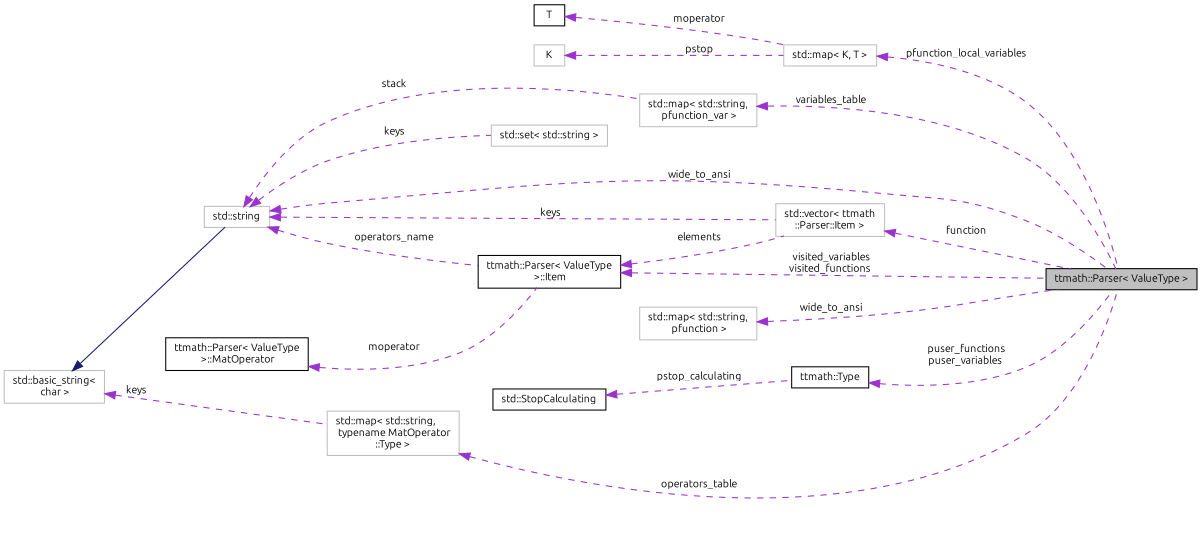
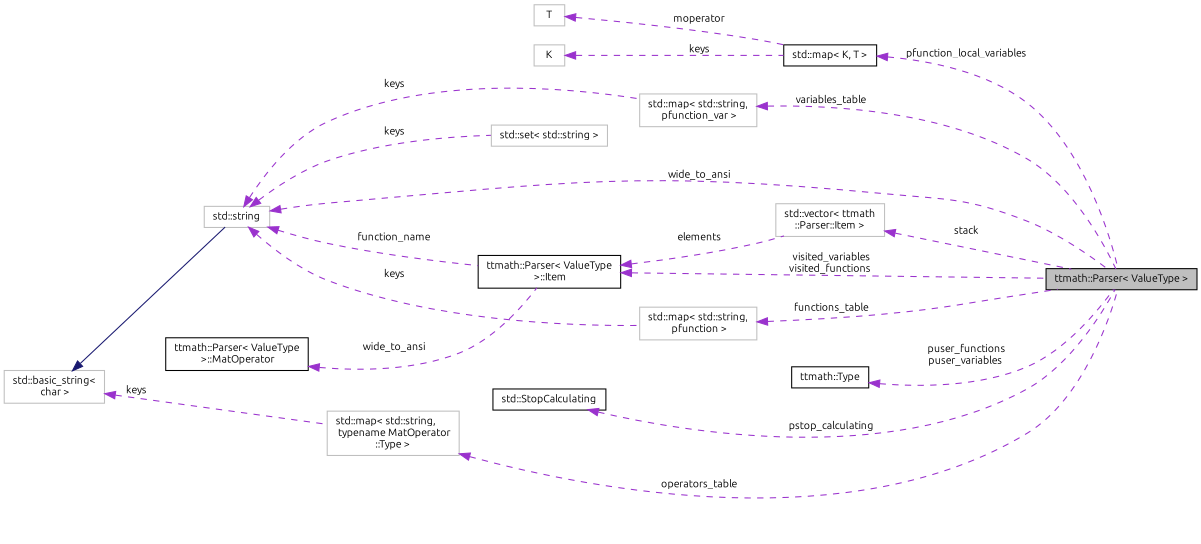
node "T": color black -> grey75
edge "std::map< K, T >" -> "K": label " pstop" -> " keys"
node "std::map< K, T >": color grey75 -> black
edge "std::map< std::string, pfunction_var >" -> "std::string": label " stack" -> " keys"
edge "std::vector< ttmath ::Parser::Item >" -> "std::string": now "std::map< std::string, pfunction >" -> "std::string"
edge "ttmath::Parser< ValueType >" -> "std::vector< ttmath ::Parser::Item >": label " function" -> " stack"
edge "ttmath::Parser< ValueType >::Item" -> "std::string": label " operators_name" -> " function_name"
edge "ttmath::Parser< ValueType >" -> "std::map< std::string, pfunction >": label " wide_to_ansi" -> " functions_table"
edge "ttmath::Parser< ValueType >::Item" -> "ttmath::Parser< ValueType >::MatOperator": label " moperator" -> " wide_to_ansi"
edge "ttmath::Type" -> "std::StopCalculating": now "ttmath::Parser< ValueType >" -> "std::StopCalculating"
